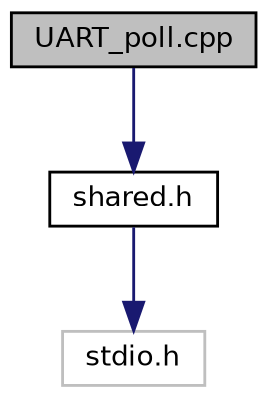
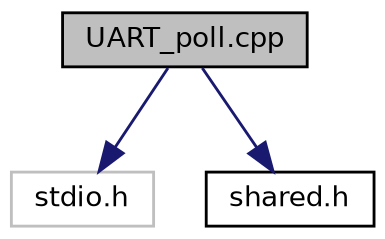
edge "shared.h" -> "stdio.h": now "UART_poll.cpp" -> "stdio.h"
